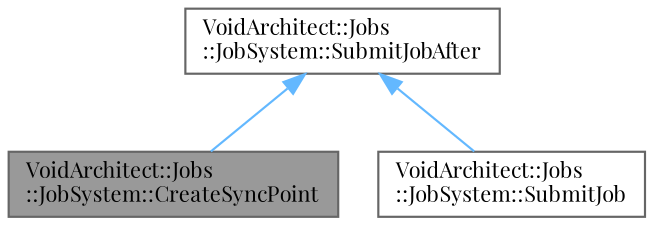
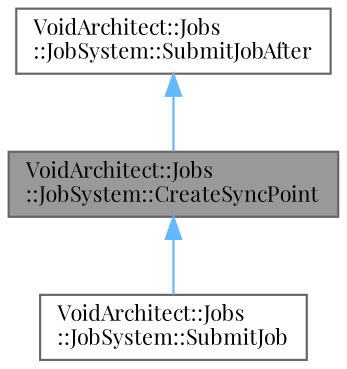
edge "VoidArchitect::Jobs ::JobSystem::SubmitJob" -> "VoidArchitect::Jobs ::JobSystem::SubmitJobAfter": now "VoidArchitect::Jobs ::JobSystem::SubmitJob" -> "VoidArchitect::Jobs ::JobSystem::CreateSyncPoint"
